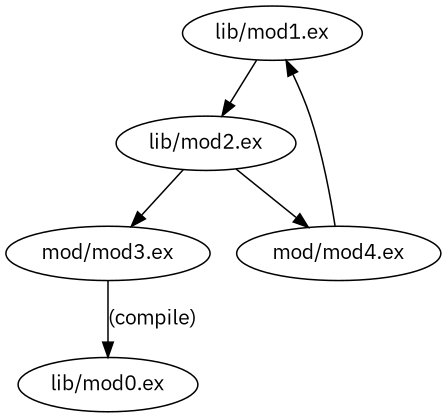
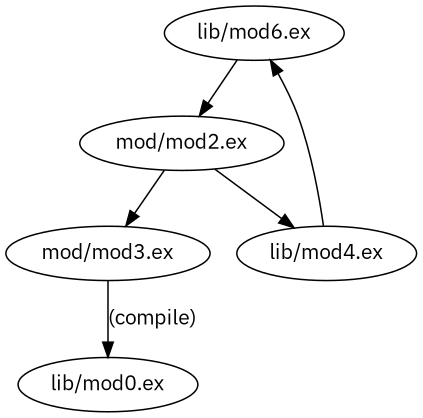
node "lib/mod1.ex": label "lib/mod1.ex" -> "lib/mod6.ex"
node "lib/mod2.ex": label "lib/mod2.ex" -> "mod/mod2.ex"
node "mod/mod4.ex": label "mod/mod4.ex" -> "lib/mod4.ex"
